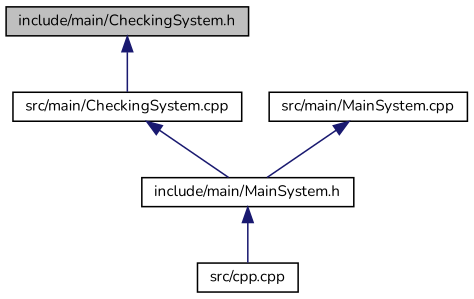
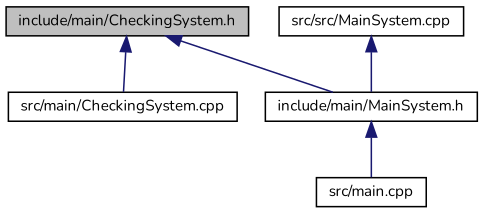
node "src/main/MainSystem.cpp": label "src/main/MainSystem.cpp" -> "src/src/MainSystem.cpp"
edge "include/main/MainSystem.h" -> "src/main/CheckingSystem.cpp": now "include/main/MainSystem.h" -> "include/main/CheckingSystem.h"
node "src/cpp.cpp": label "src/cpp.cpp" -> "src/main.cpp"
